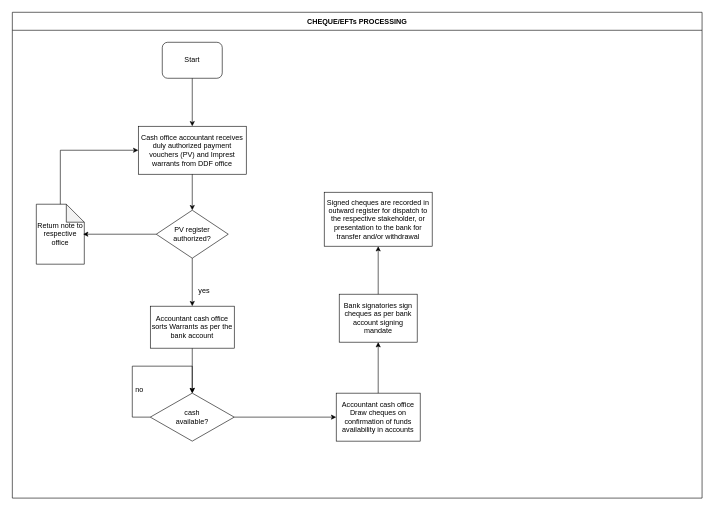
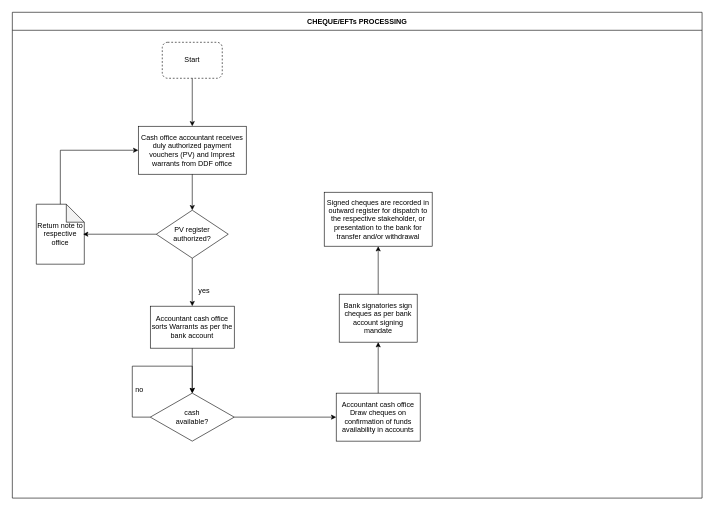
node "Start": style solid -> dashed
